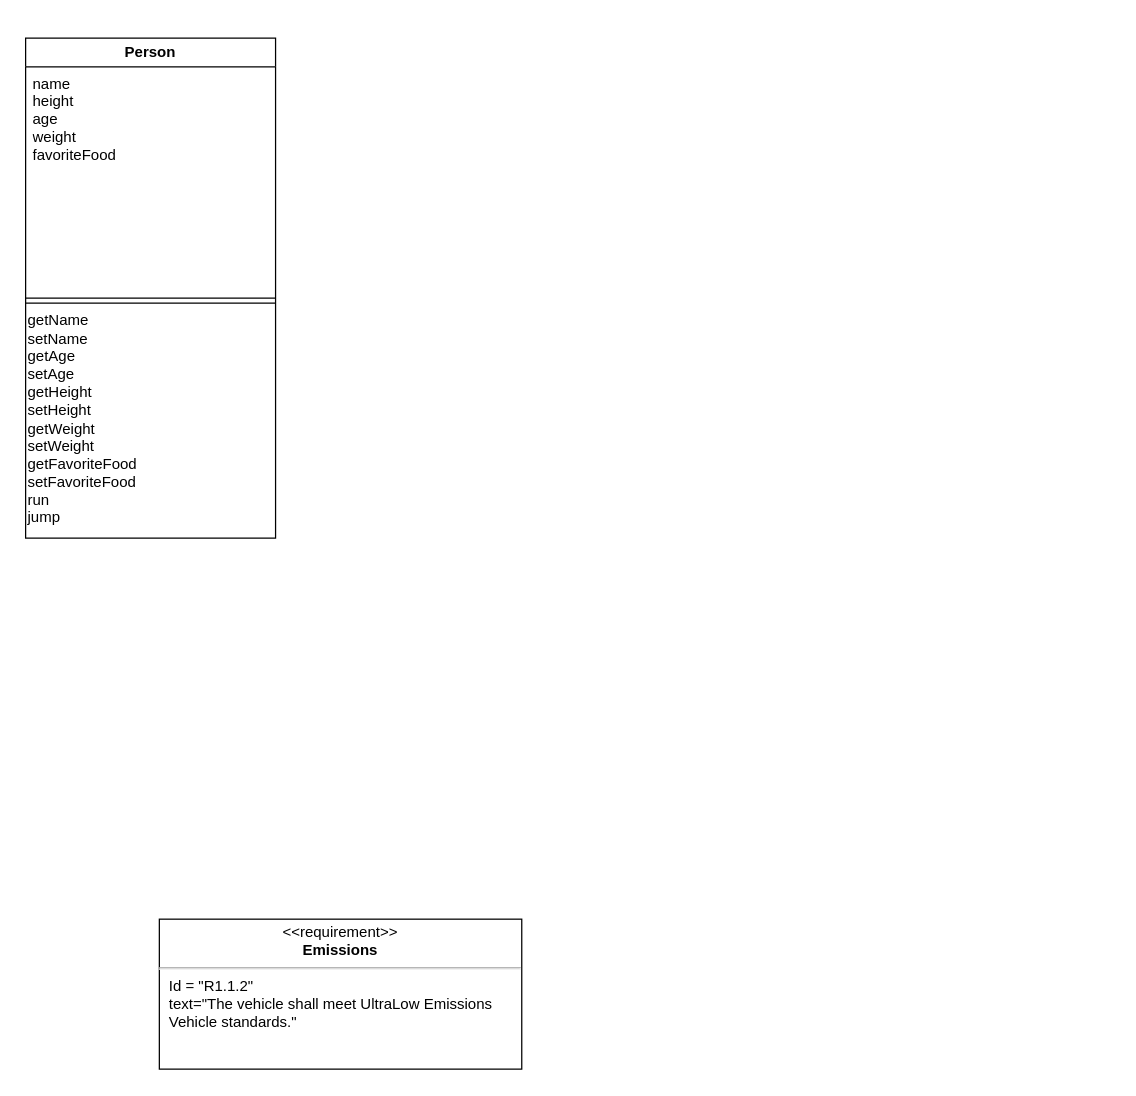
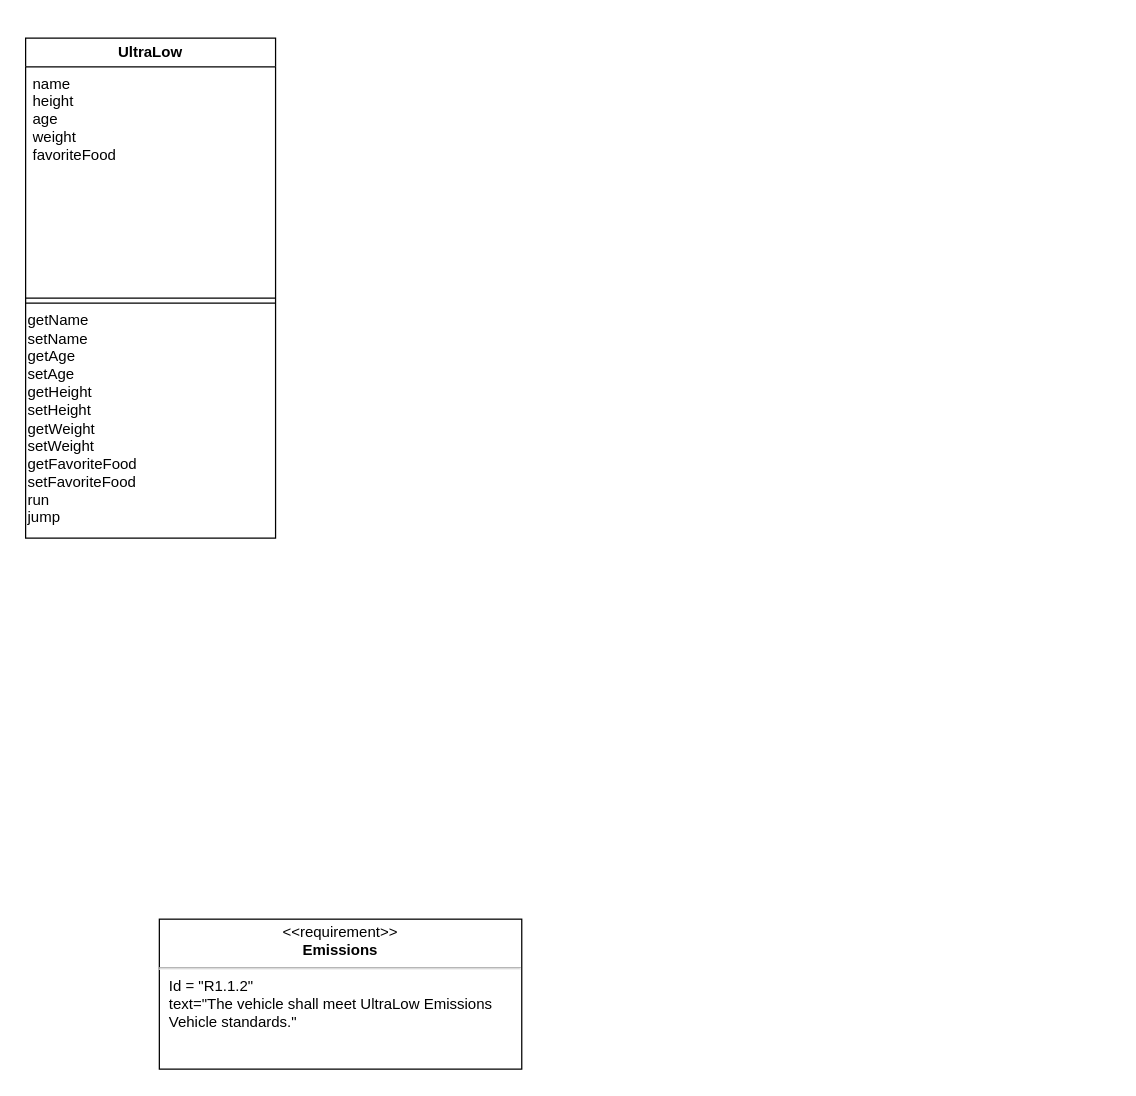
node "Person": label "Person" -> "UltraLow"
